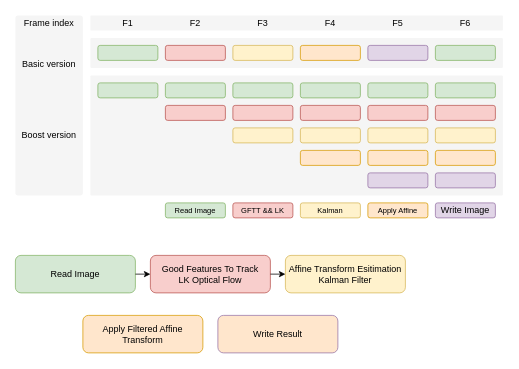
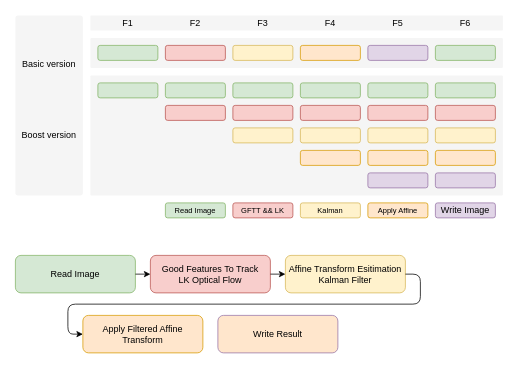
node "Frame index": removed
edge "Affine Transform Esitimation Kalman Filter" -> "Apply Filtered Affine Transform": added
